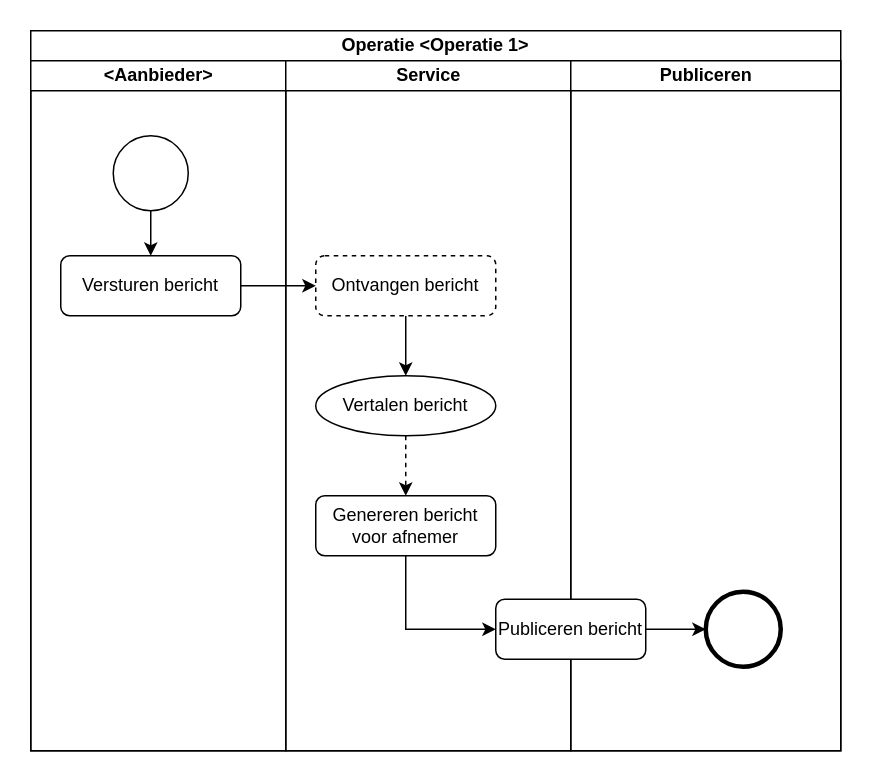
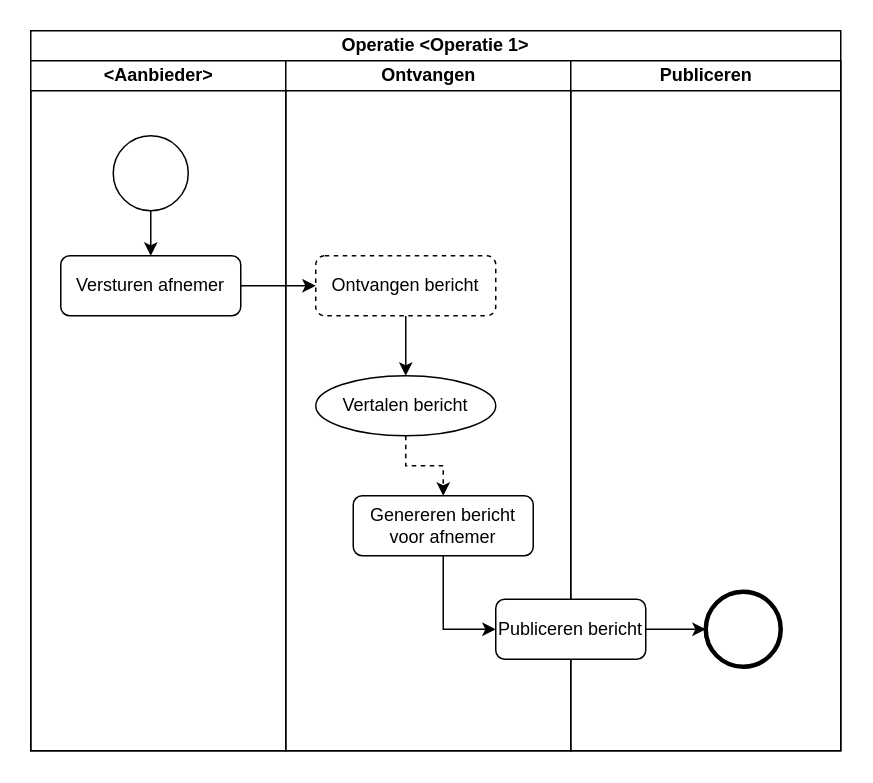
node "Service": label "Service" -> "Ontvangen"
node "Versturen bericht": label "Versturen bericht" -> "Versturen afnemer"
node "Genereren bericht voor afnemer": moved (406, 526) -> (443, 526)
